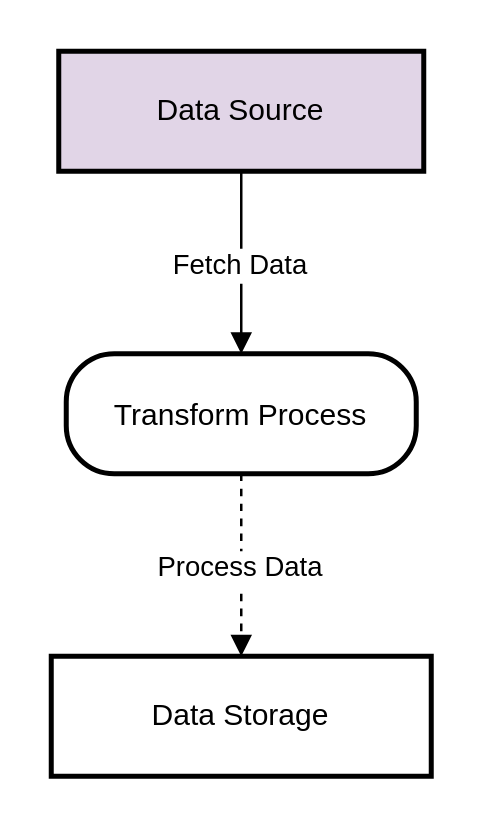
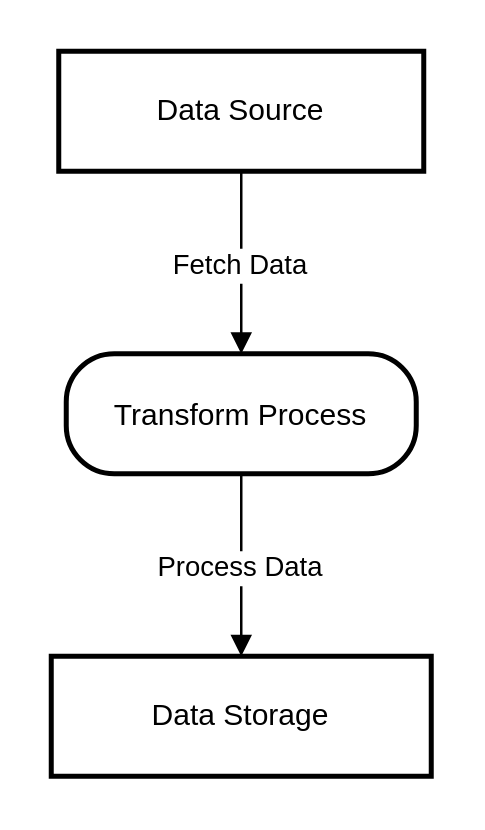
node "Data Source": fillcolor #e1d5e7 -> #ffffff
edge "Transform Process" -> "Data Storage": style dashed -> solid
